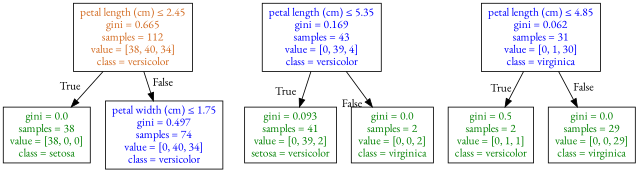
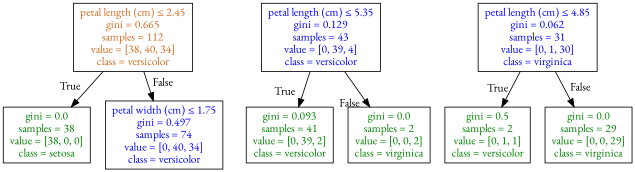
node "petal length (cm) ≤ 5.35": text "gini = 0.169" -> "gini = 0.129"
node "gini = 0.093": text "setosa = versicolor" -> "class = versicolor"
